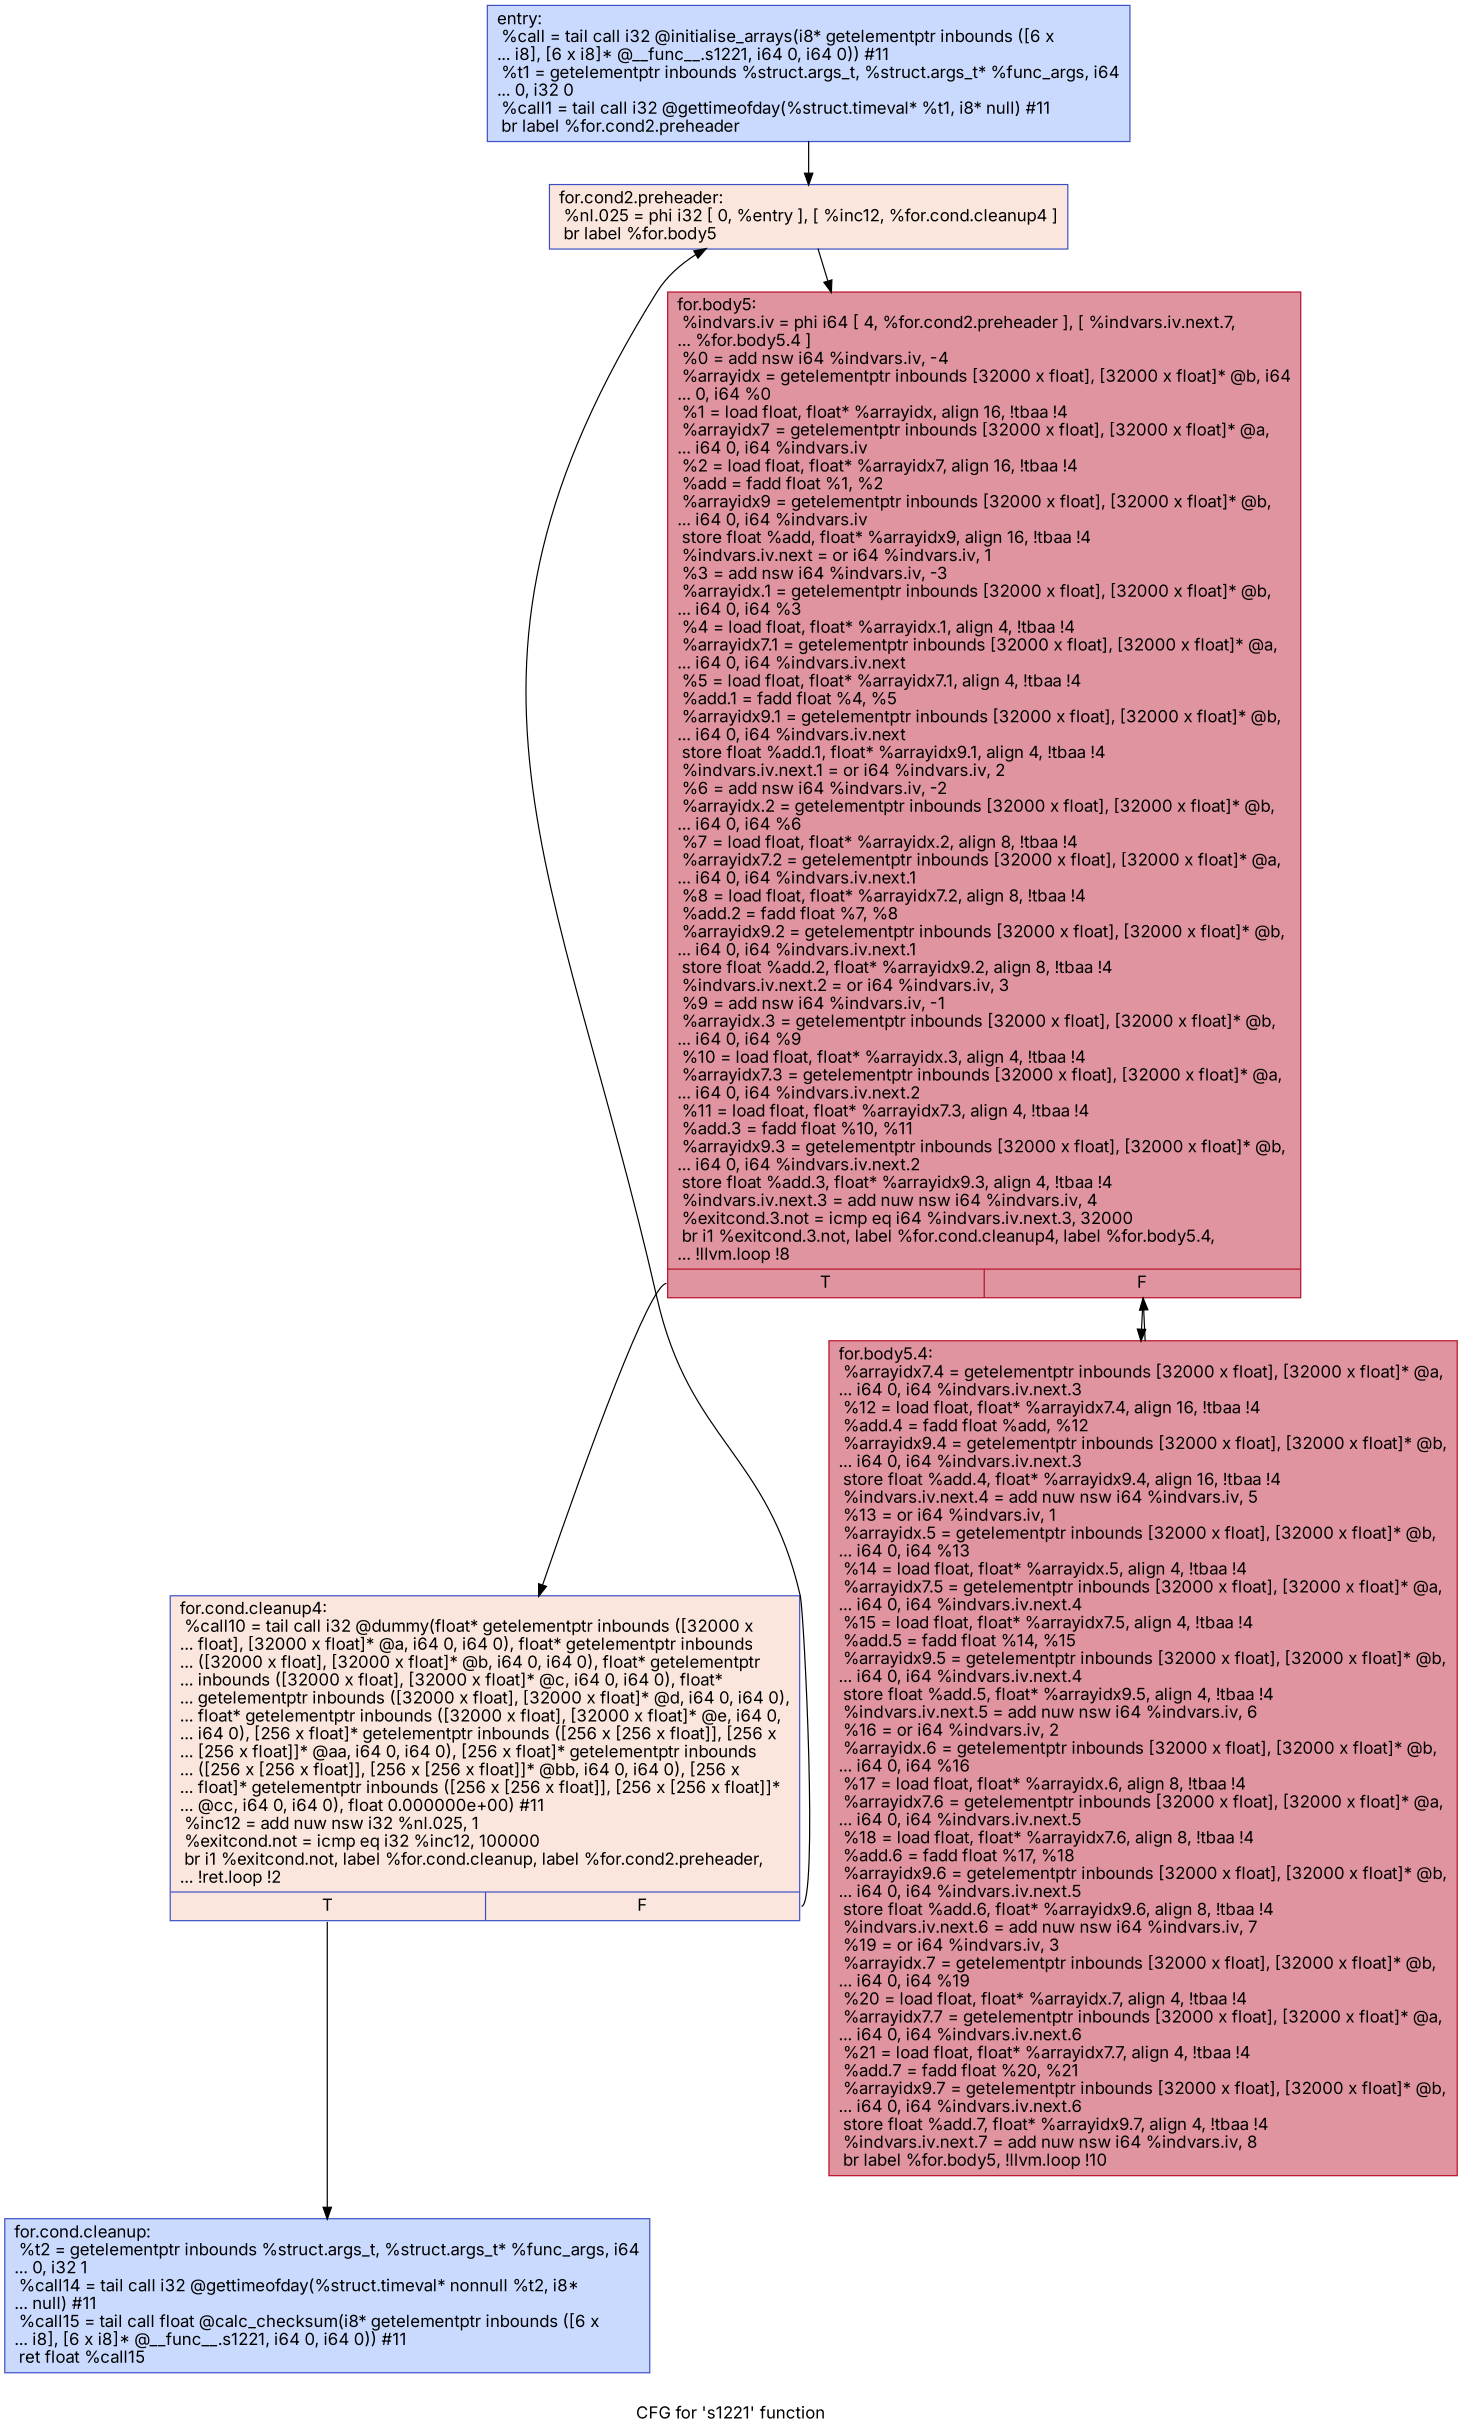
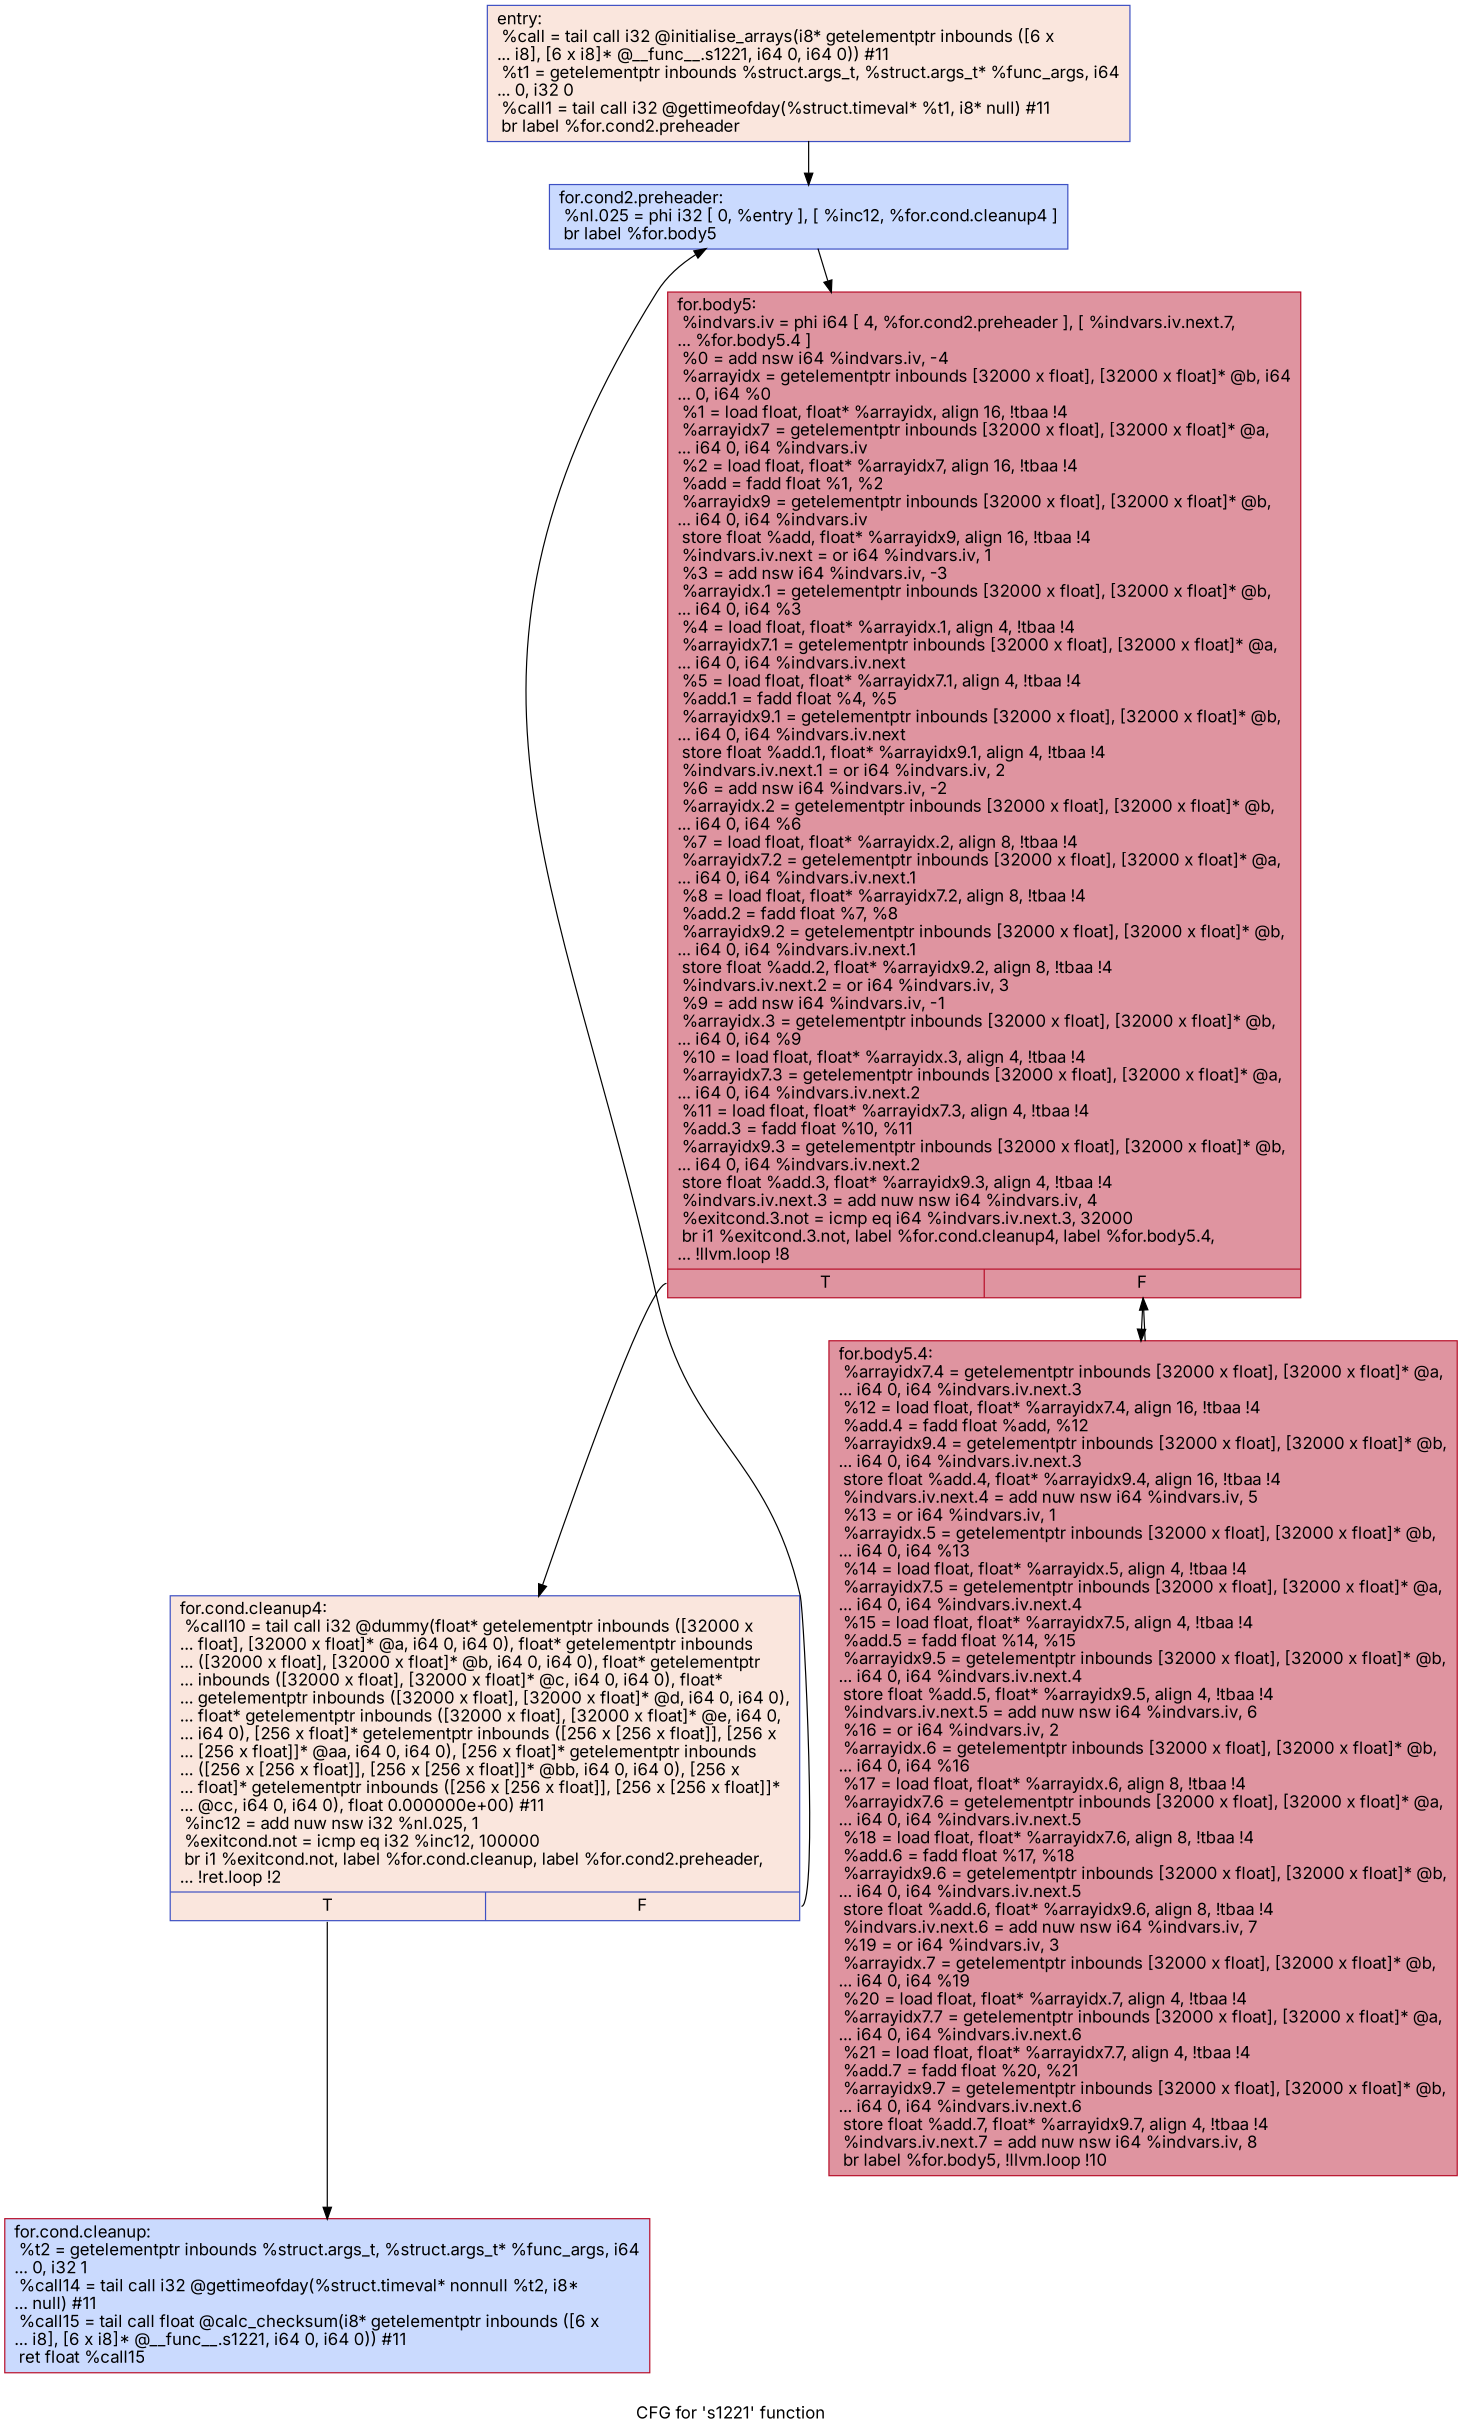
node "entry:": fillcolor #88abfd70 -> #f3c7b170
node "for.cond2.preheader:": fillcolor #f3c7b170 -> #88abfd70
node "for.cond.cleanup:": color #3d50c3ff -> #b70d28ff
